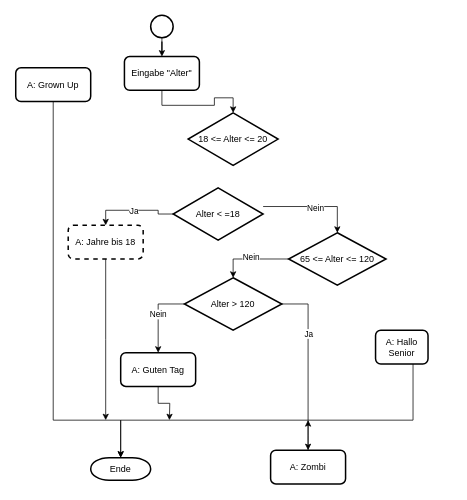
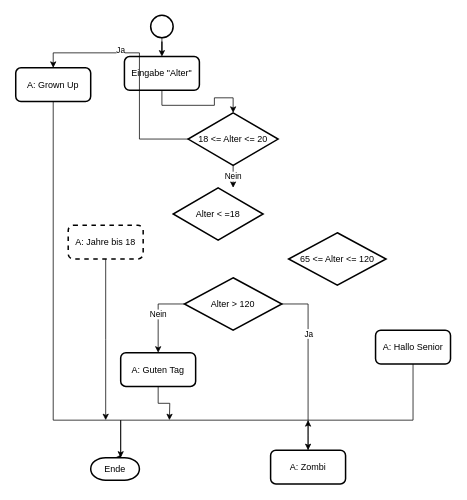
edge "18 <= Alter <= 20" -> "A: Grown Up": added, label "Ja"
edge "18 <= Alter <= 20" -> "Alter < =18": added, label "Nein"
edge "Alter < =18" -> "65 <= Alter <= 120": removed, label "Nein"
edge "Alter < =18" -> "A: Jahre bis 18": removed, labels "Ja", "Ja"
edge "65 <= Alter <= 120" -> "Alter > 120": removed, label "Nein"
node "A: Hallo Senior": size 53x34 -> 75x34
node "Ende": size 60x23 -> 49x23
